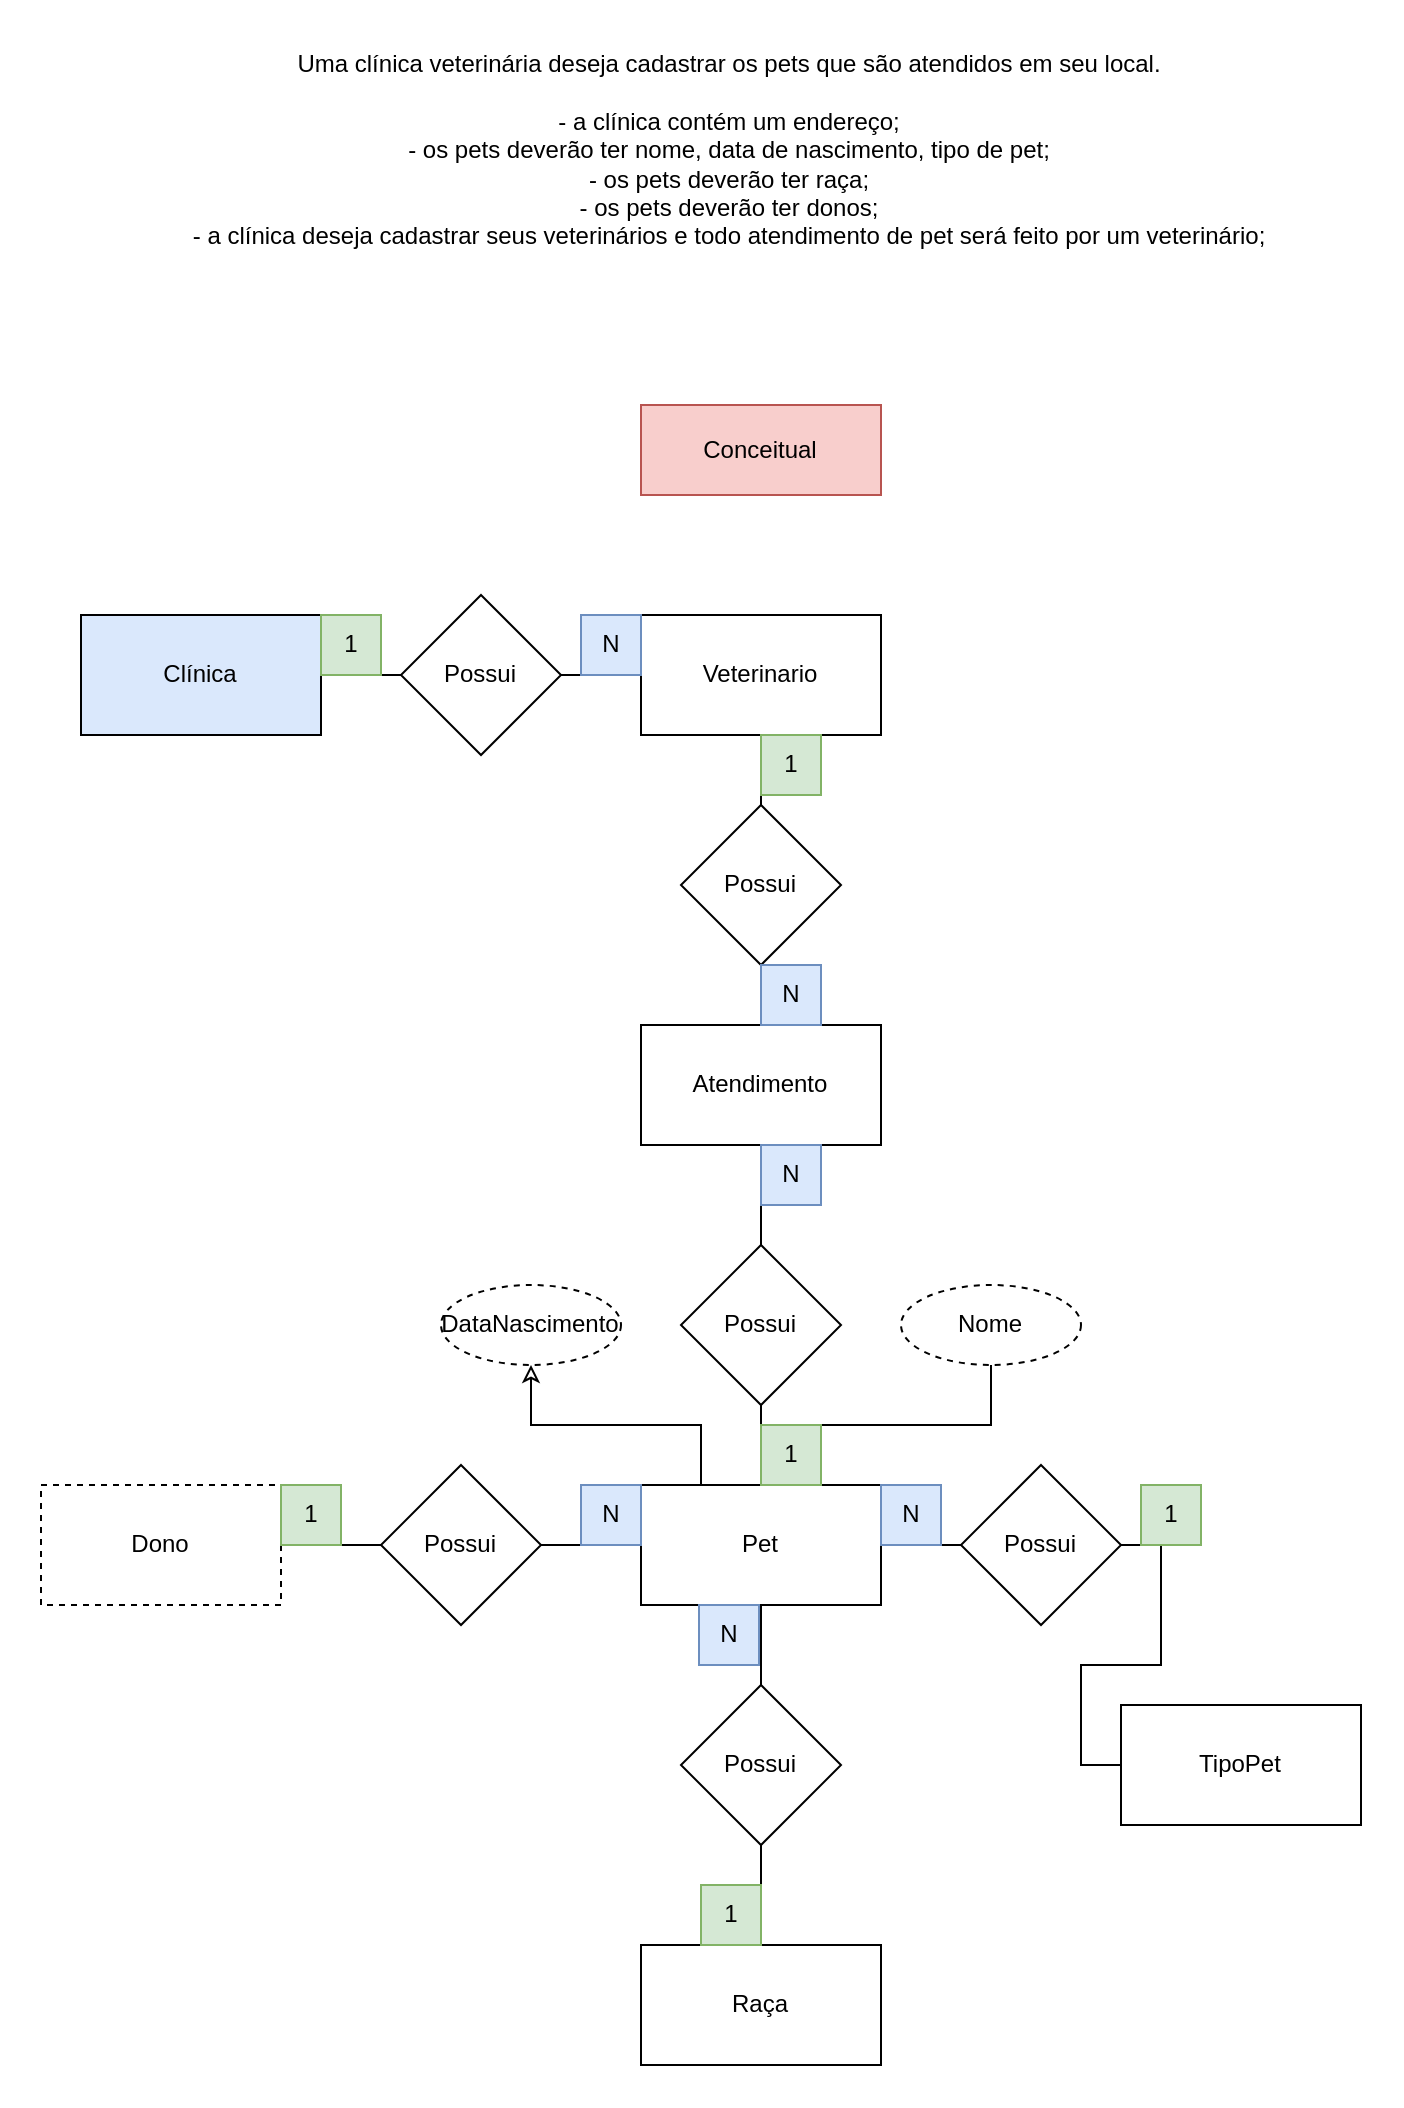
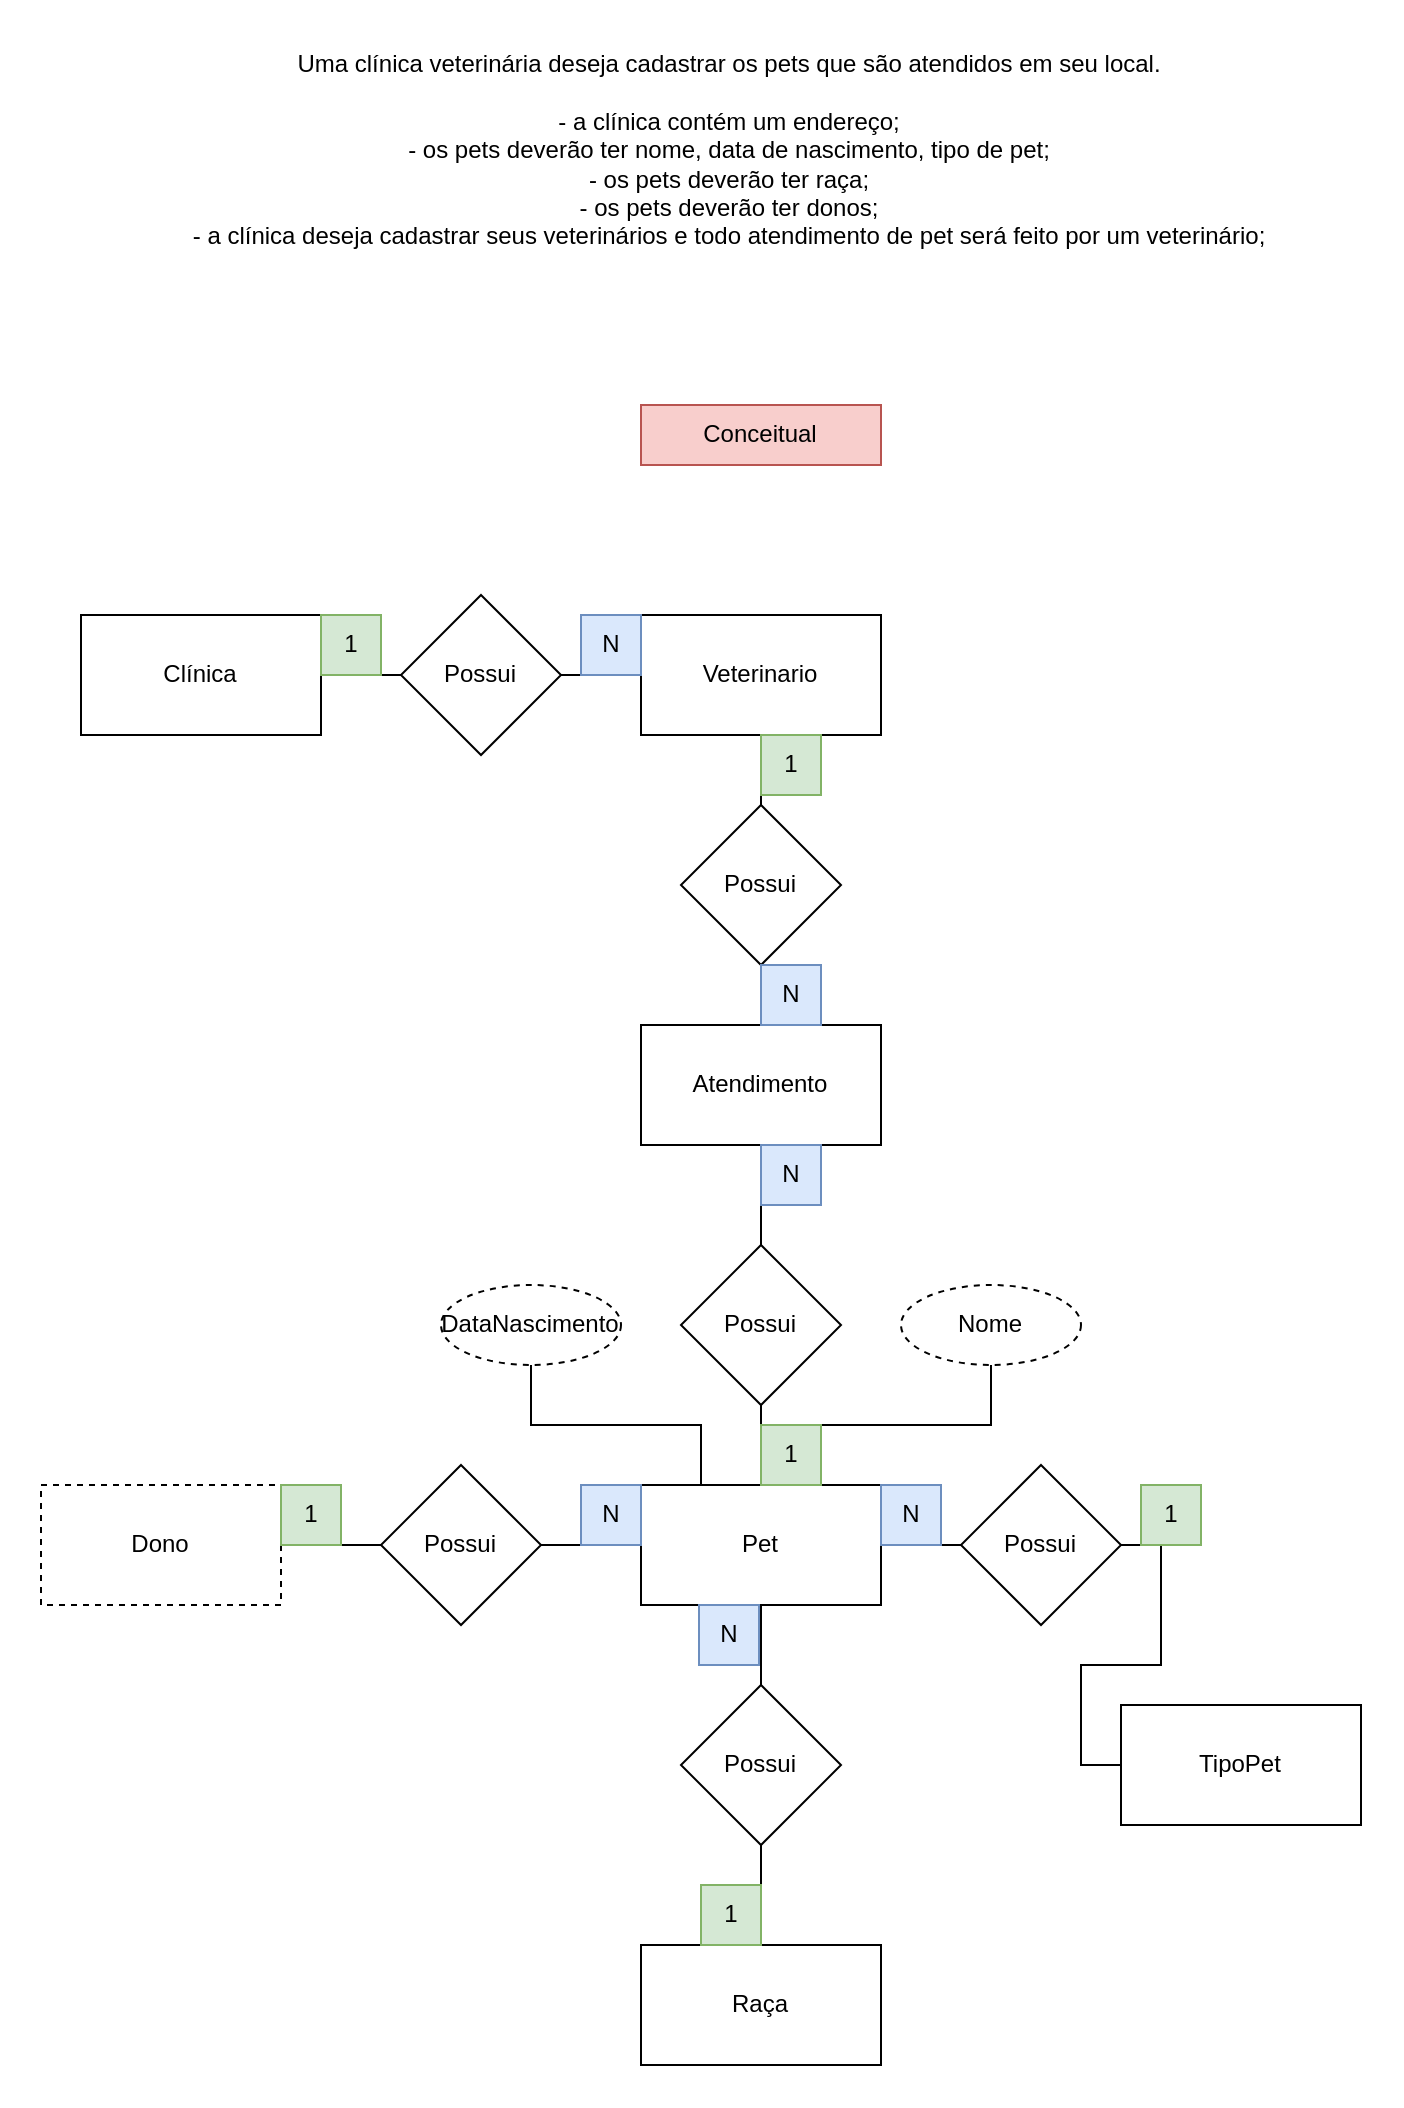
node "Conceitual": size 240x90 -> 240x60
node "Clínica": fillcolor #dae8fc -> #ffffff
edge "Pet" -> "DataNascimento": arrowhead classic -> none
